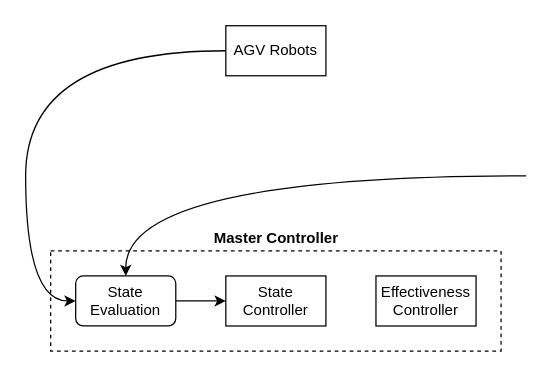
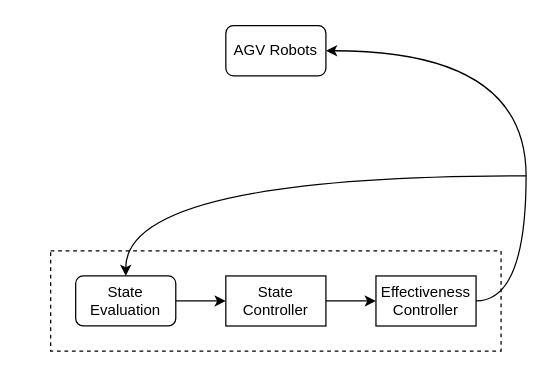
node "AGV Robots": shape rectangle -> rounded rectangle
edge "AGV Robots" -> "State Evaluation": removed
edge "Effectiveness Controller" -> "AGV Robots": added
node "Master Controller": removed
edge "State Controller" -> "Effectiveness Controller": added
